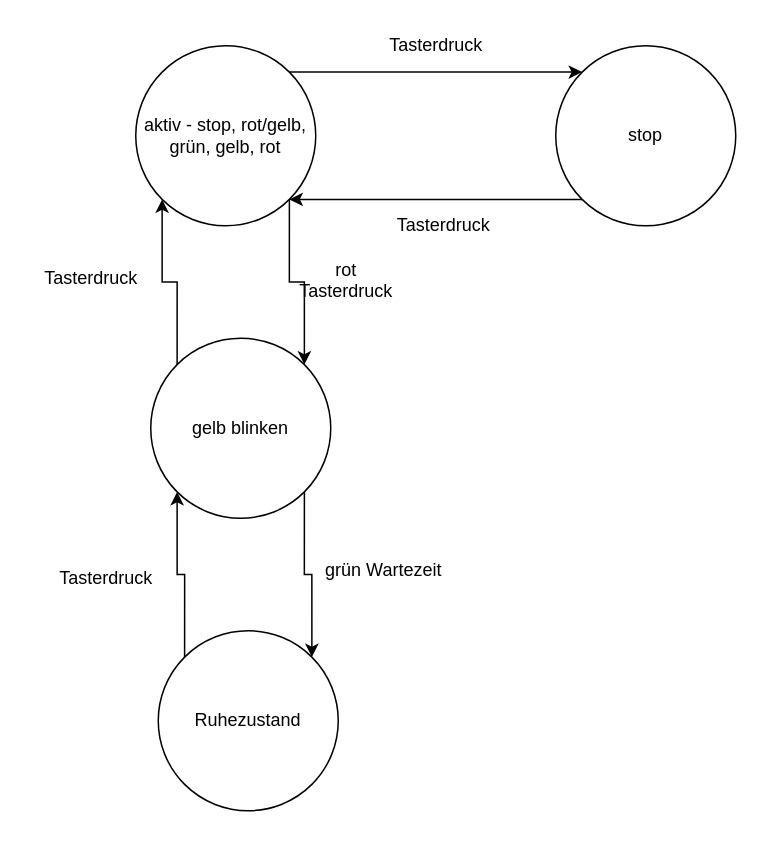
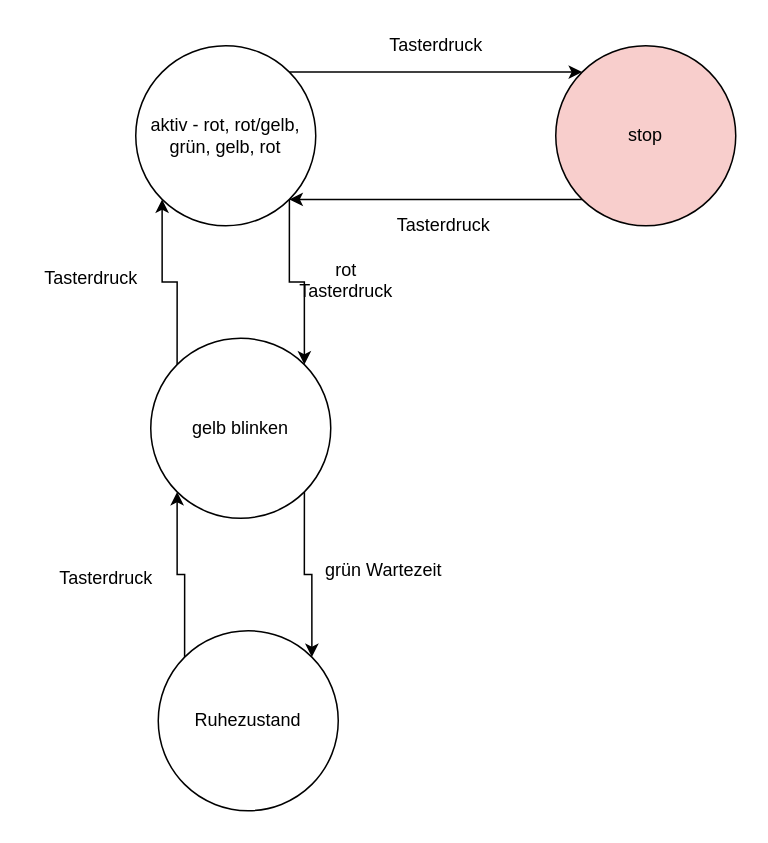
node "aktiv - stop, rot/gelb, grün, gelb, rot": label "aktiv - stop, rot/gelb, grün, gelb, rot" -> "aktiv - rot, rot/gelb, grün, gelb, rot"
node "stop": fillcolor #ffffff -> #f8cecc
